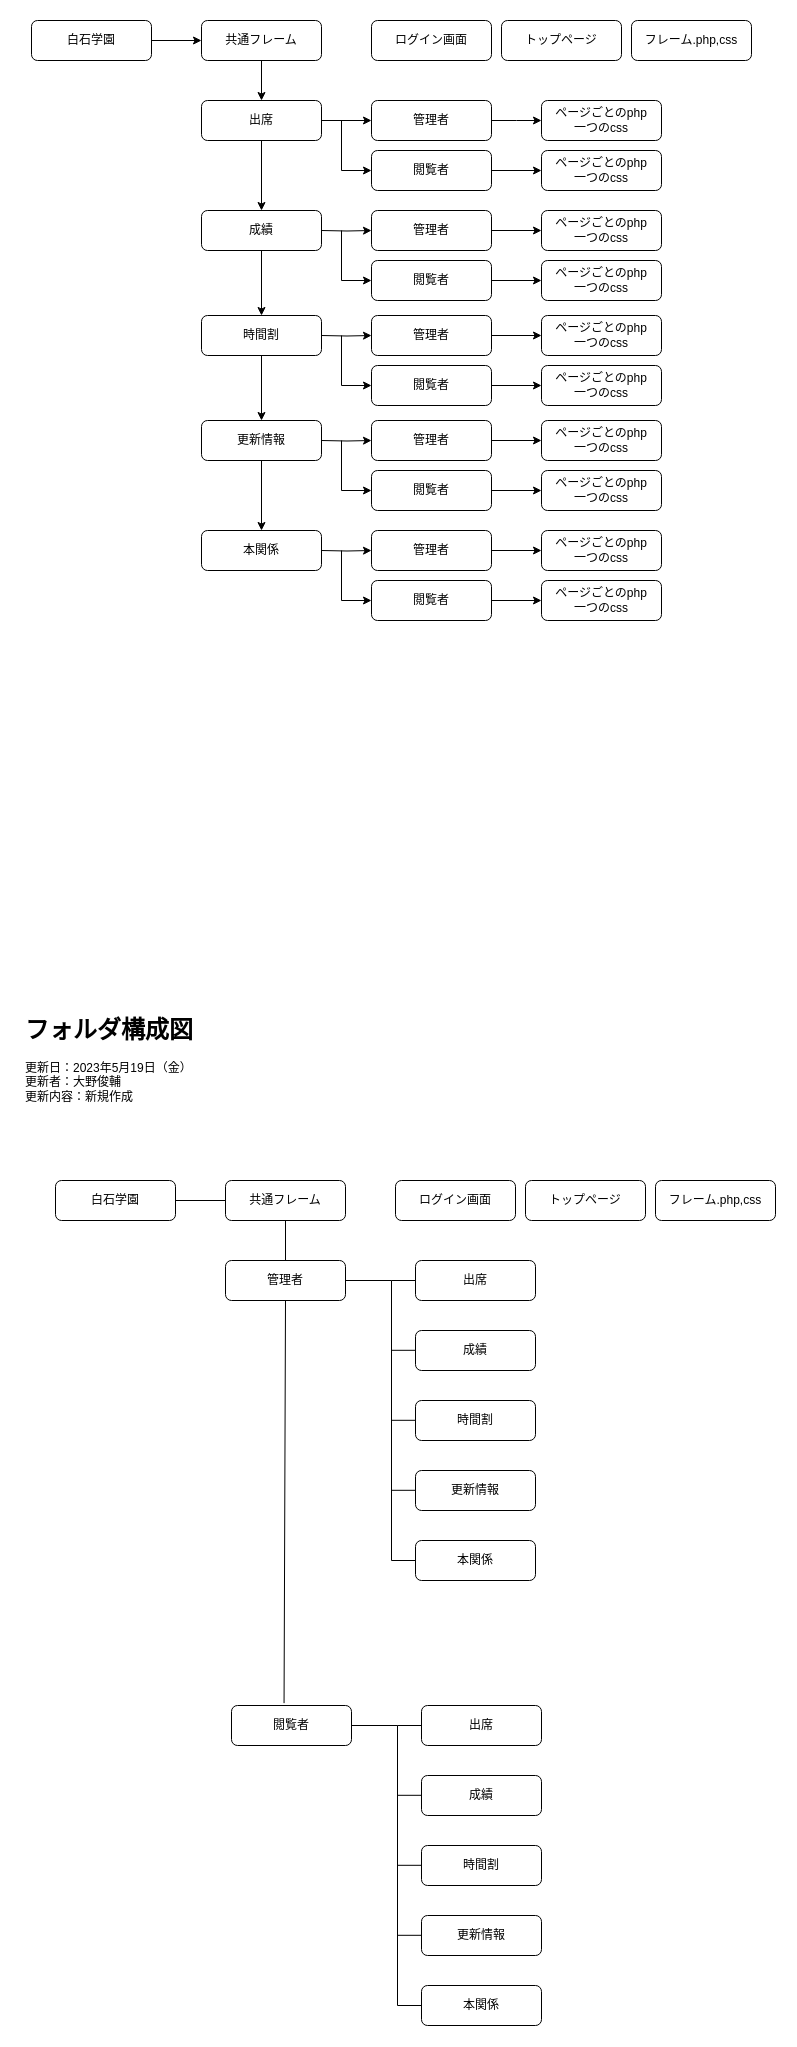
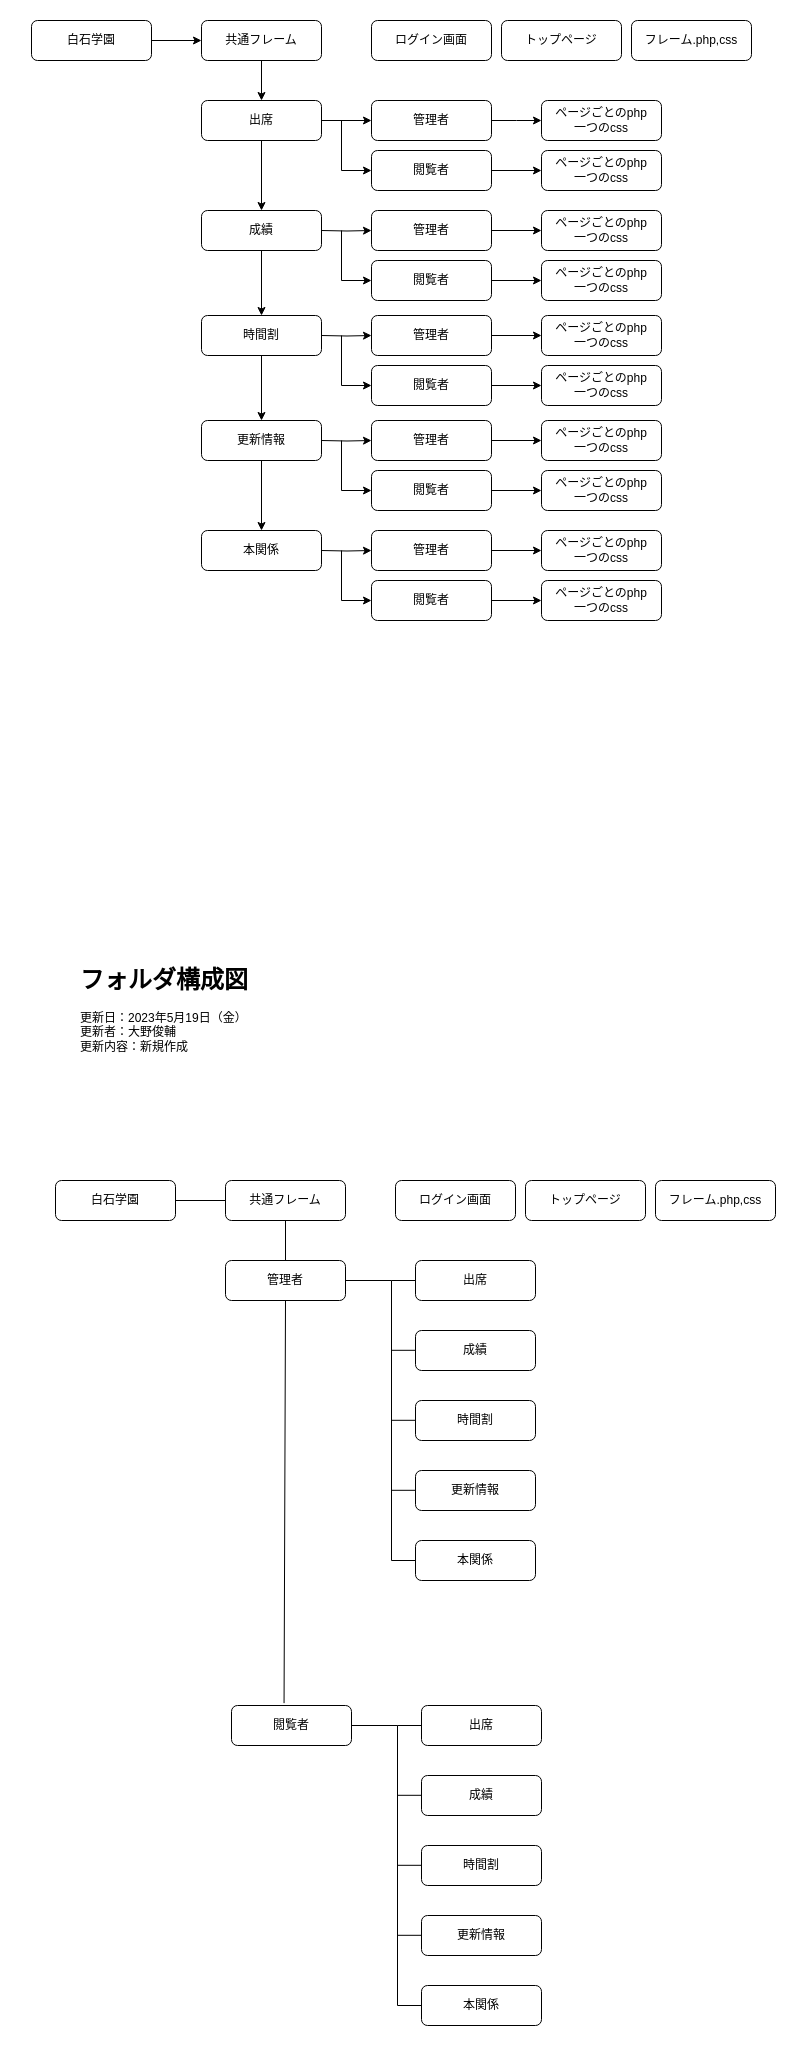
node "フォルダ構成図 更新日：2023年5月19日（金） 更新者：大野俊輔 更新内容：新規作成": moved (116, 1071) -> (171, 1021)
